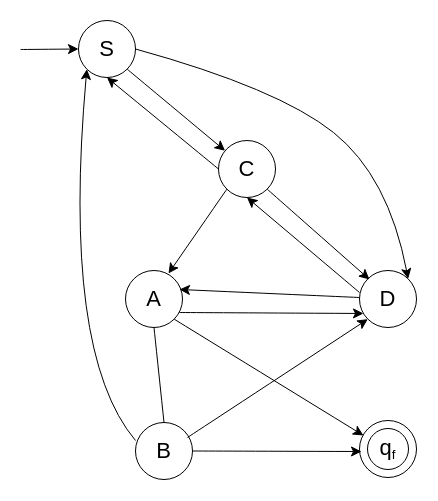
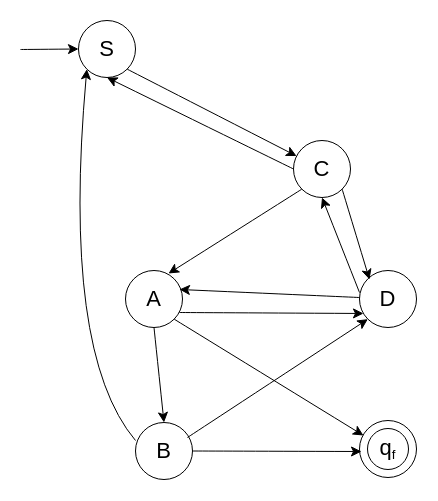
edge "S" -> "D": removed
node "C": moved (247, 169) -> (322, 169)
edge "A" -- "B": arrowhead none -> classic
